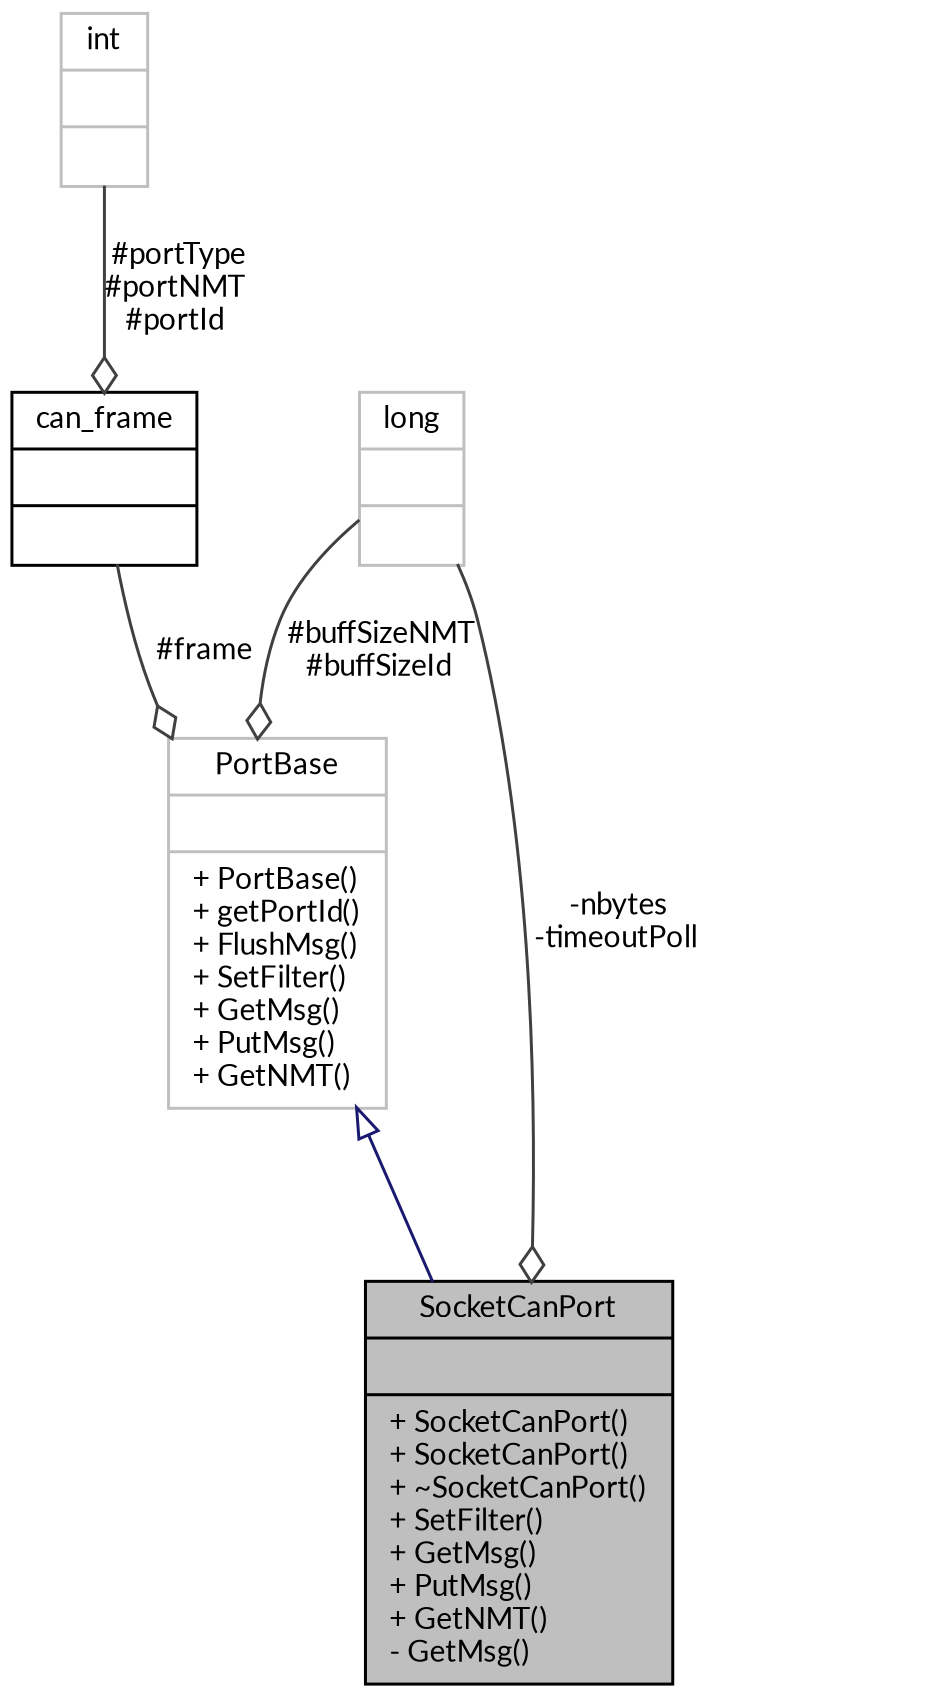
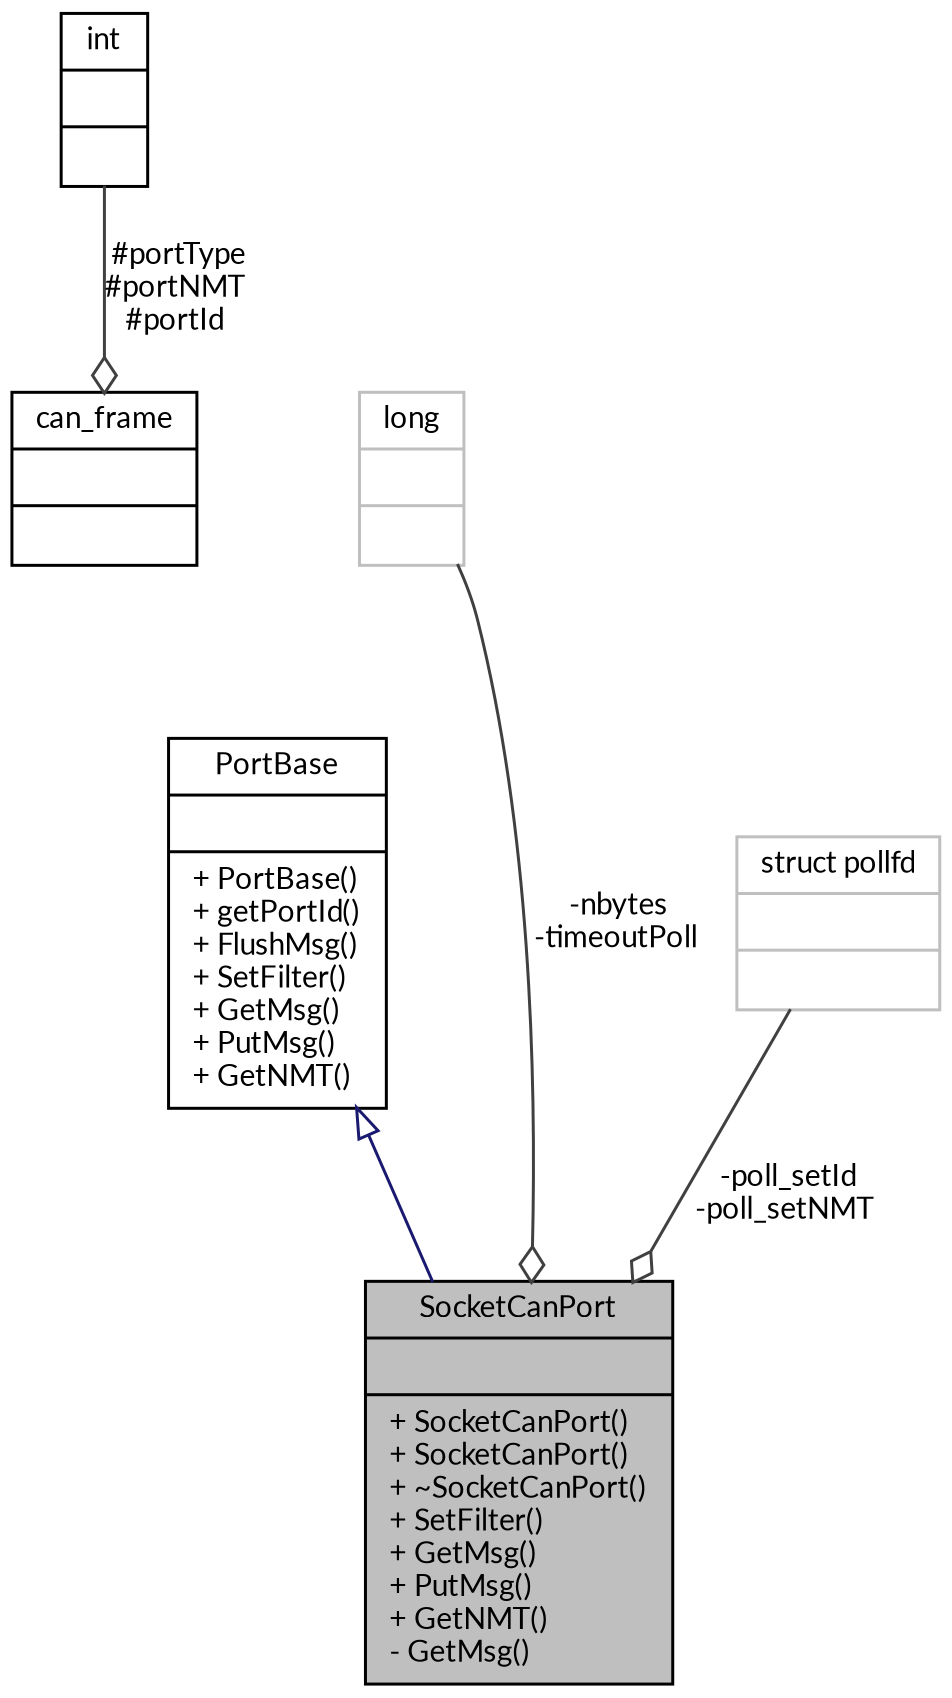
node "int": color grey75 -> black
edge "long" -> "PortBase": removed, label "#buffSizeNMT #buffSizeId"
edge "can_frame" -> "PortBase": removed, label "#frame"
node "PortBase": color grey75 -> black
node "struct pollfd": added
